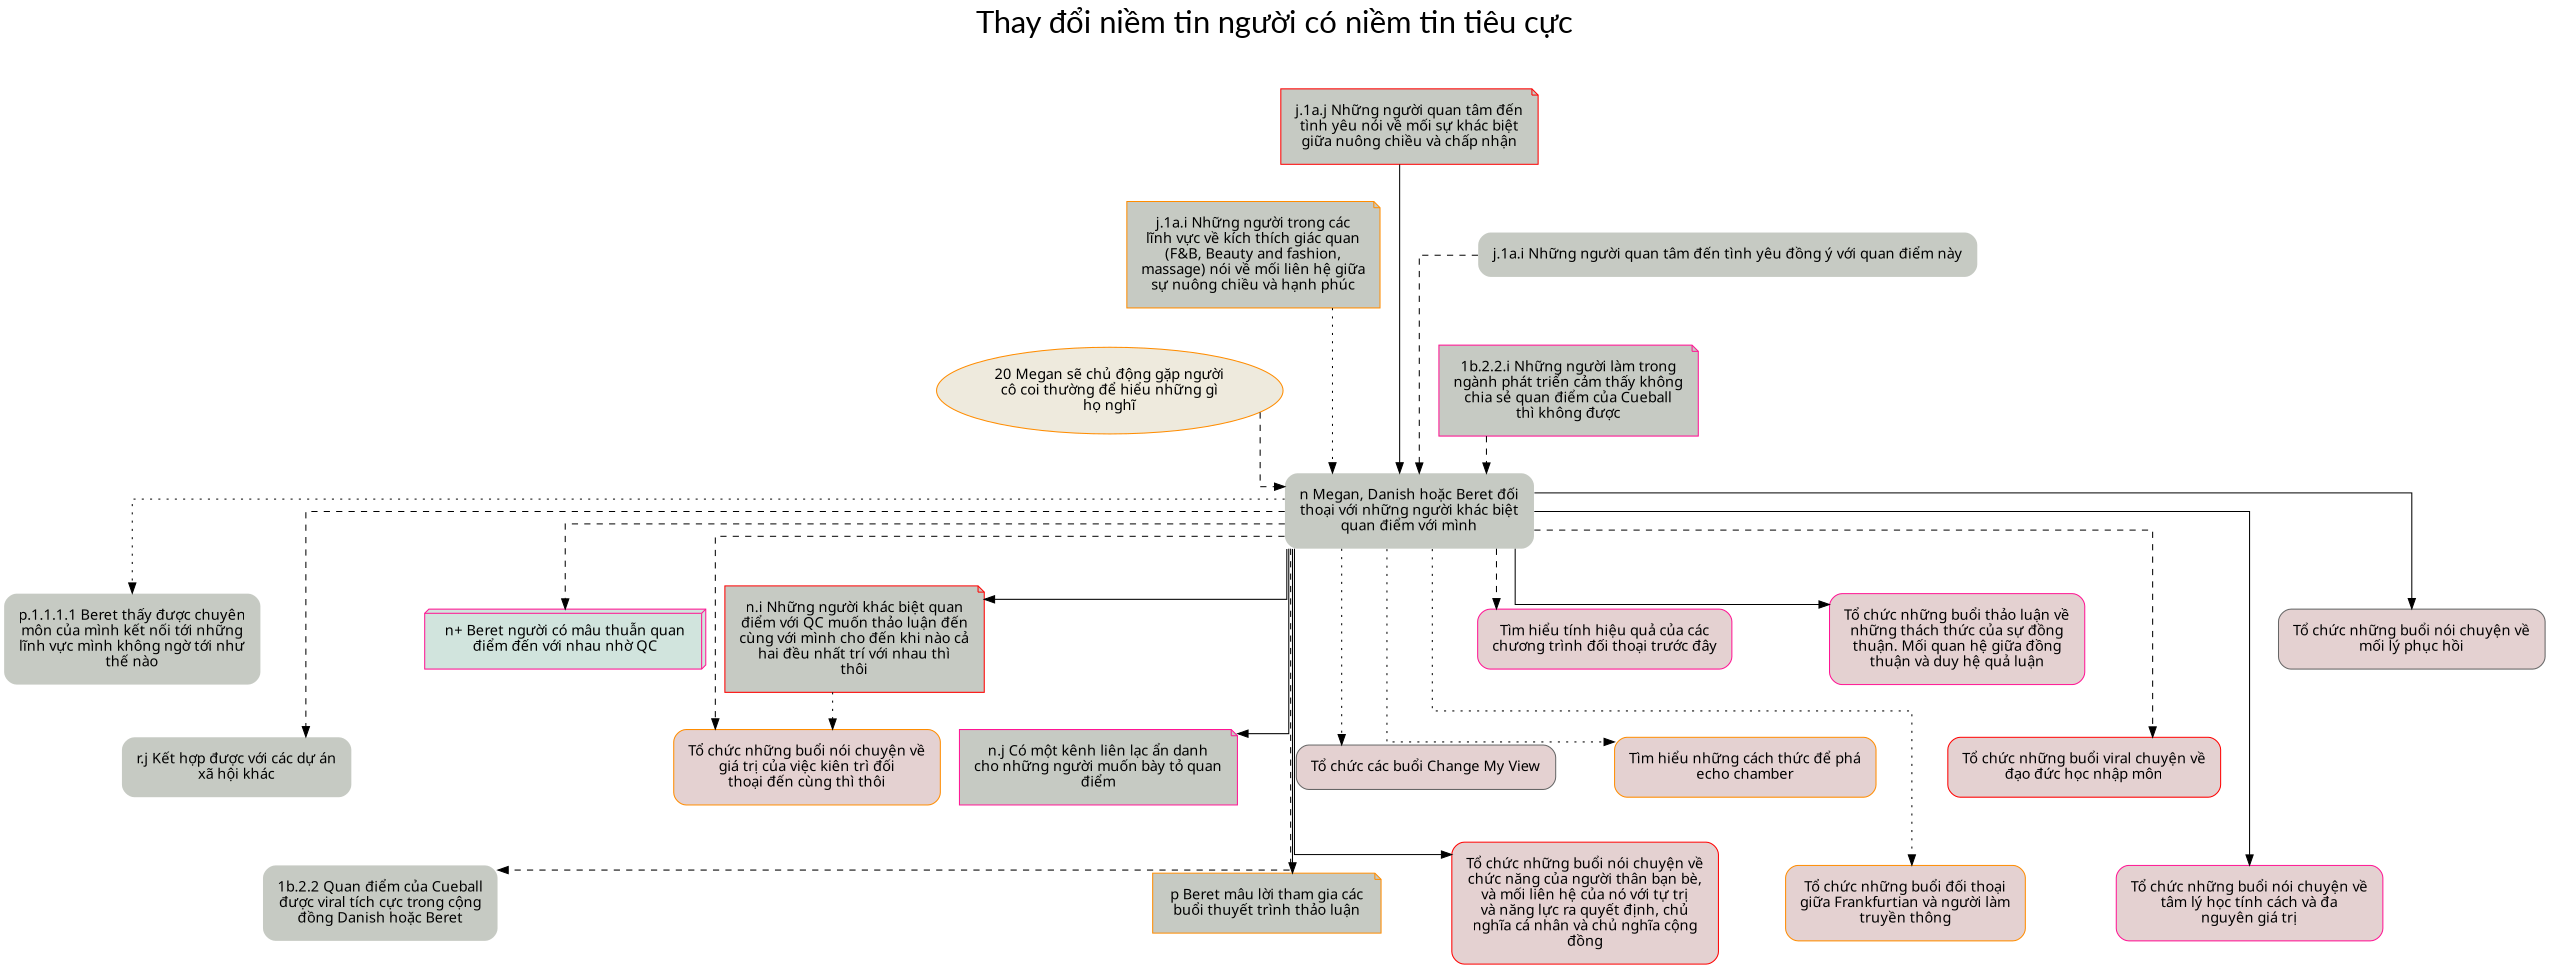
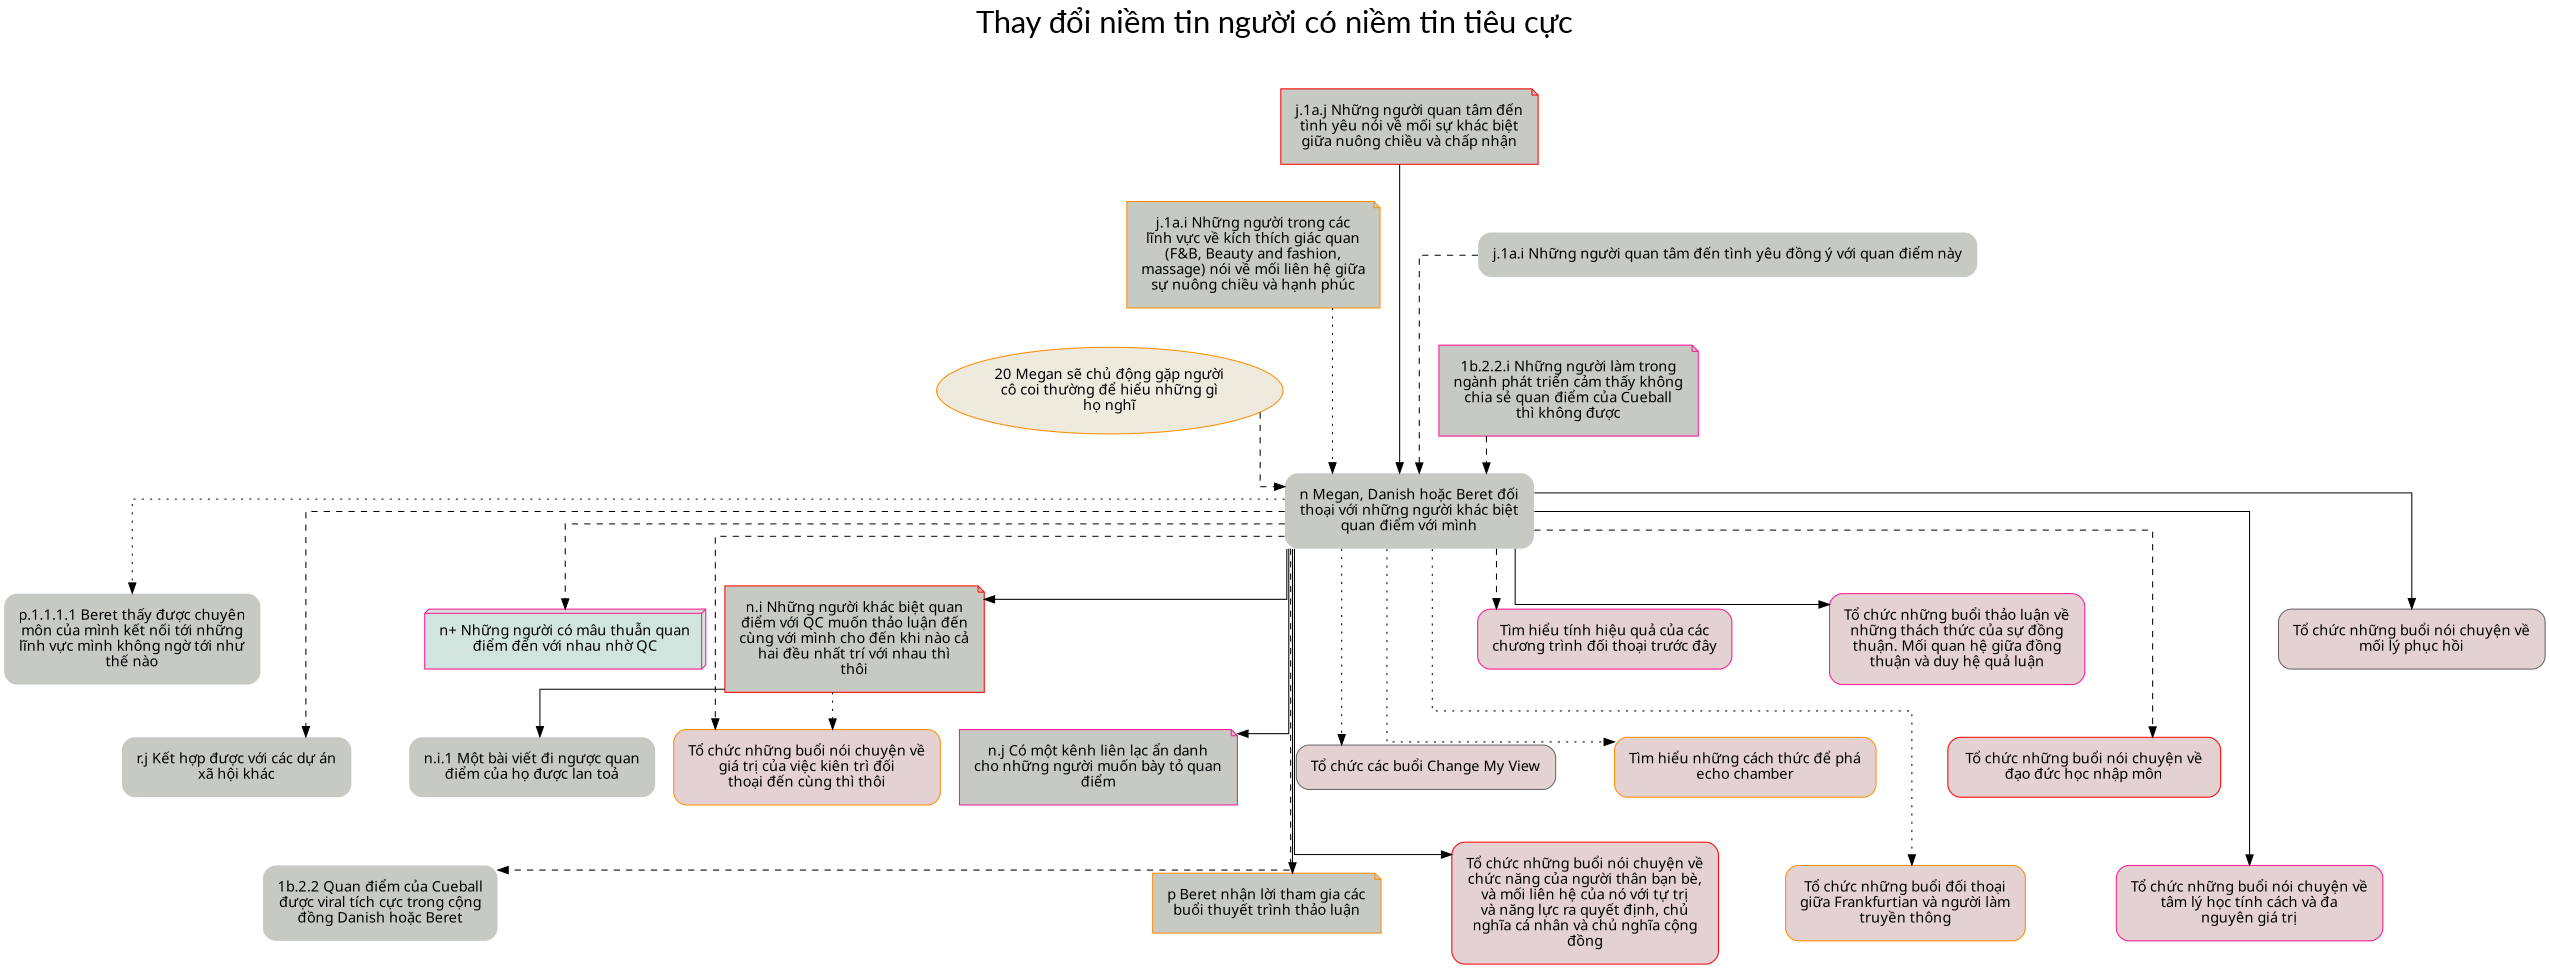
node "n+ Beret người có mâu thuẫn quan điểm đến với nhau nhờ QC": label "n+ Beret người có mâu thuẫn quan điểm đến với nhau nhờ QC" -> "n+ Những người có mâu thuẫn quan điểm đến với nhau nhờ QC"
node "n.i.1 Một bài viết đi ngược quan điểm của họ được lan toả": added
node "Tổ chức những buổi viral chuyện về đạo đức học nhập môn": label "Tổ chức những buổi viral chuyện về đạo đức học nhập môn" -> "Tổ chức những buổi nói chuyện về đạo đức học nhập môn"
node "p Beret mâu lời tham gia các buổi thuyết trình thảo luận": label "p Beret mâu lời tham gia các buổi thuyết trình thảo luận" -> "p Beret nhận lời tham gia các buổi thuyết trình thảo luận"
